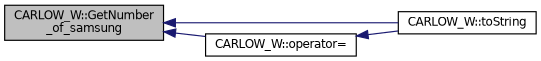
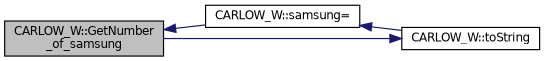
edge "CARLOW_W::toString" -> "CARLOW_W::GetNumber _of_samsung": reversed
node "CARLOW_W::operator=": label "CARLOW_W::operator=" -> "CARLOW_W::samsung="
